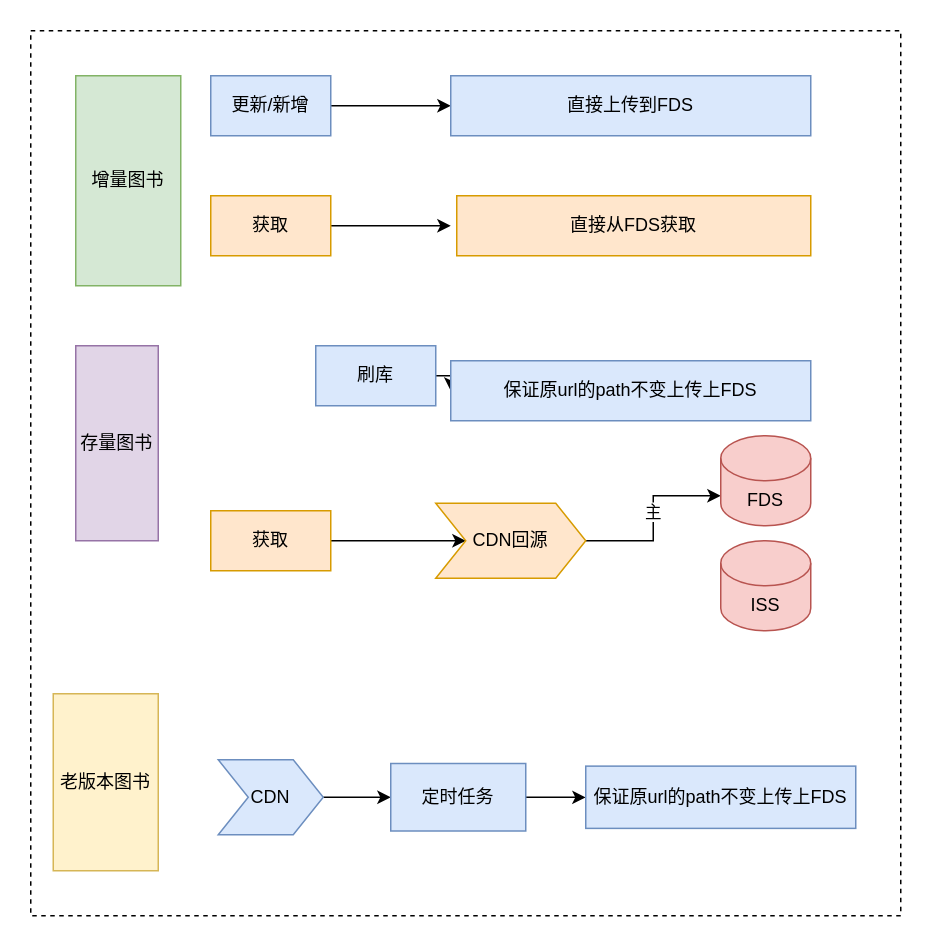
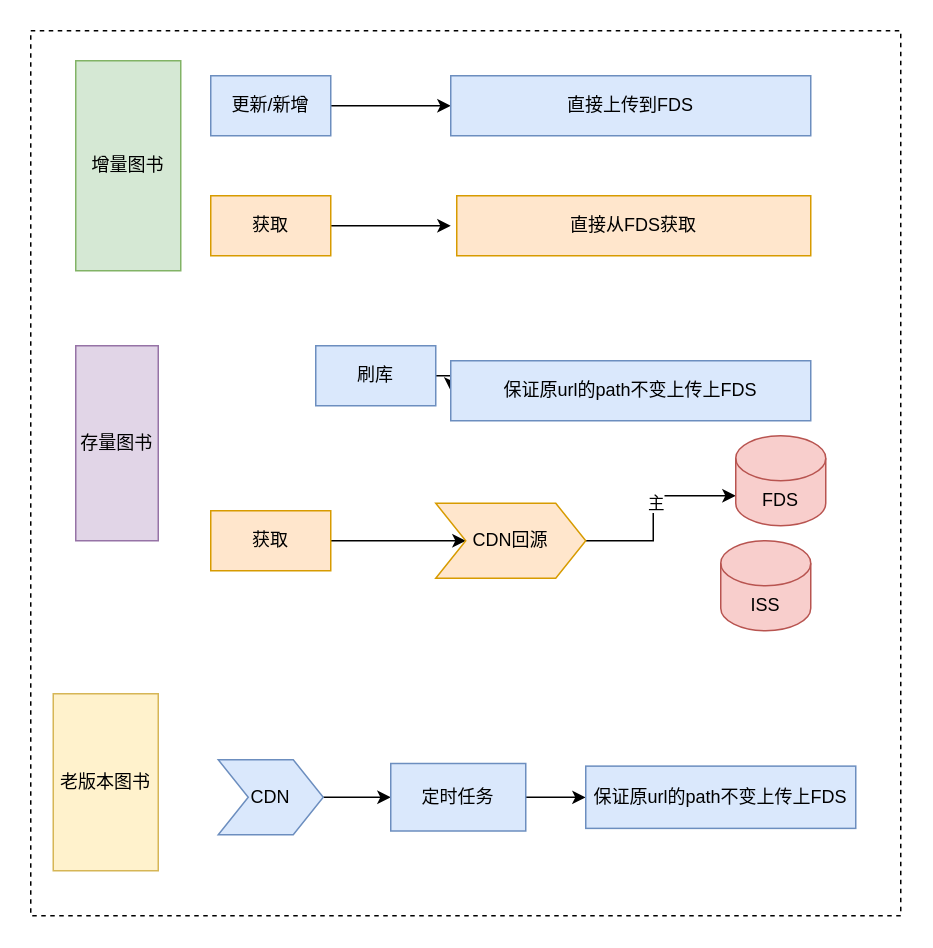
node "增量图书": moved (128, 181) -> (128, 166)
node "FDS": moved (766, 481) -> (781, 481)
